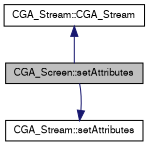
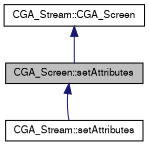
node "CGA_Stream::CGA_Stream": label "CGA_Stream::CGA_Stream" -> "CGA_Stream::CGA_Screen"
edge "CGA_Screen::setAttributes" -> "CGA_Stream::setAttributes": reversed
